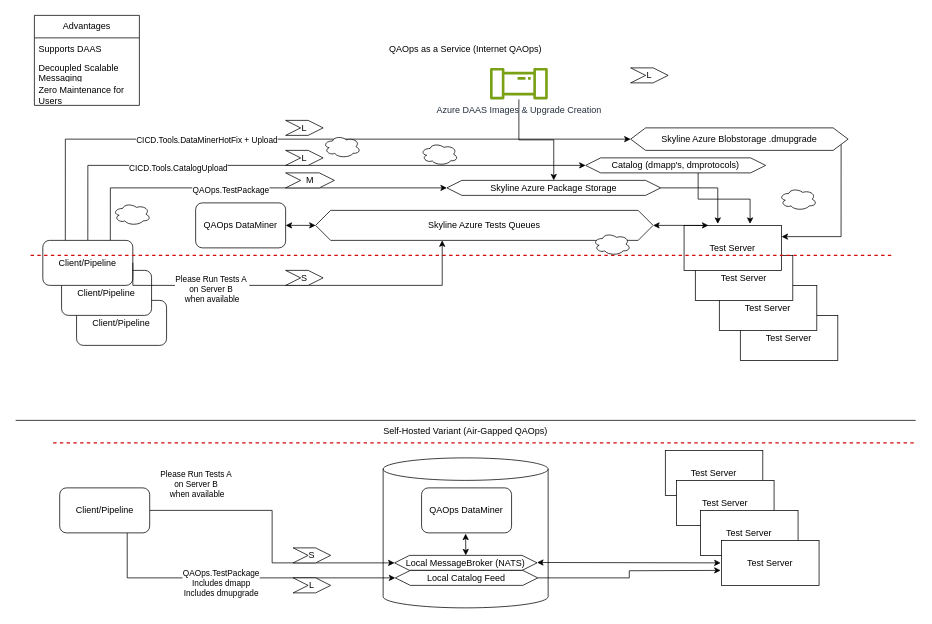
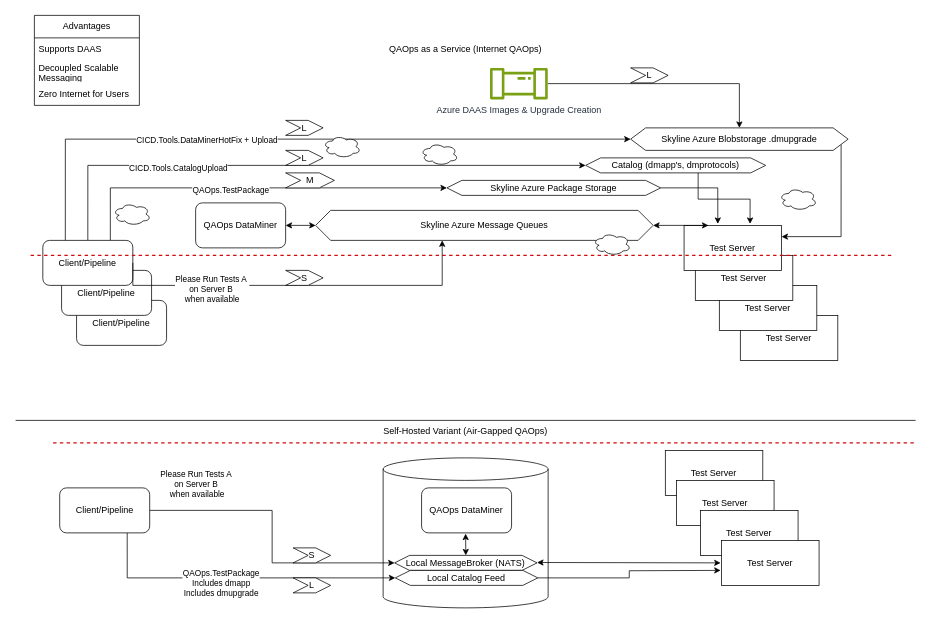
node "Zero Maintenance for Users": label "Zero Maintenance for Users" -> "Zero Internet for Users"
edge "Azure DAAS Images & Upgrade Creation" -> "Skyline Azure Package Storage": now "Azure DAAS Images & Upgrade Creation" -> "Skyline Azure Blobstorage .dmupgrade"
node "Skyline Azure Tests Queues": label "Skyline Azure Tests Queues" -> "Skyline Azure Message Queues"
